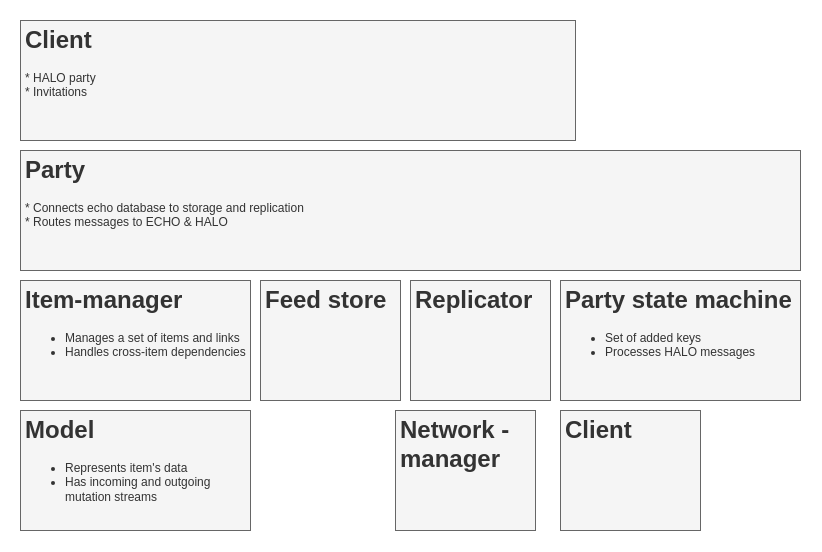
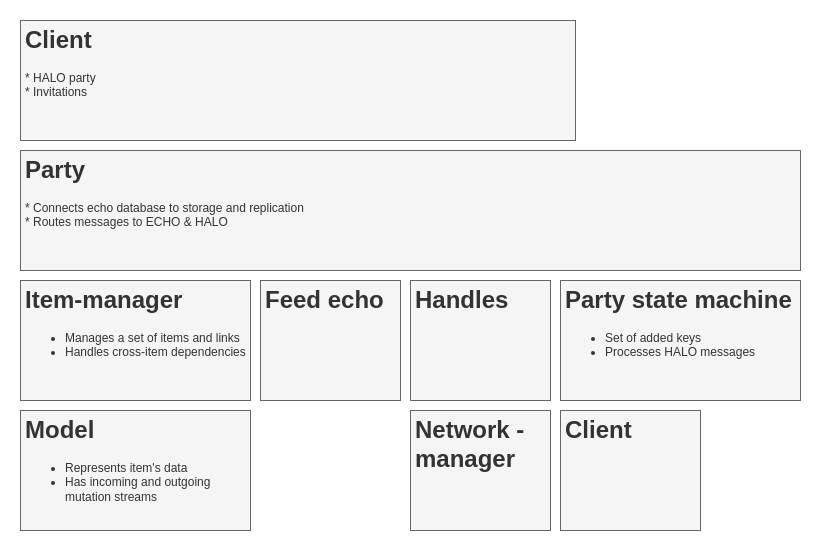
node "Feed store": label "Feed store" -> "Feed echo"
node "Replicator": label "Replicator" -> "Handles"
node "Network - manager": moved (466, 471) -> (481, 471)
